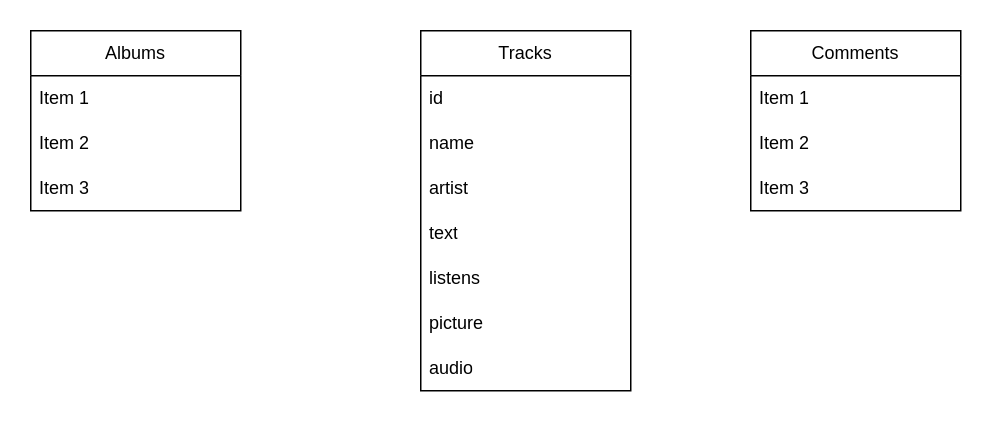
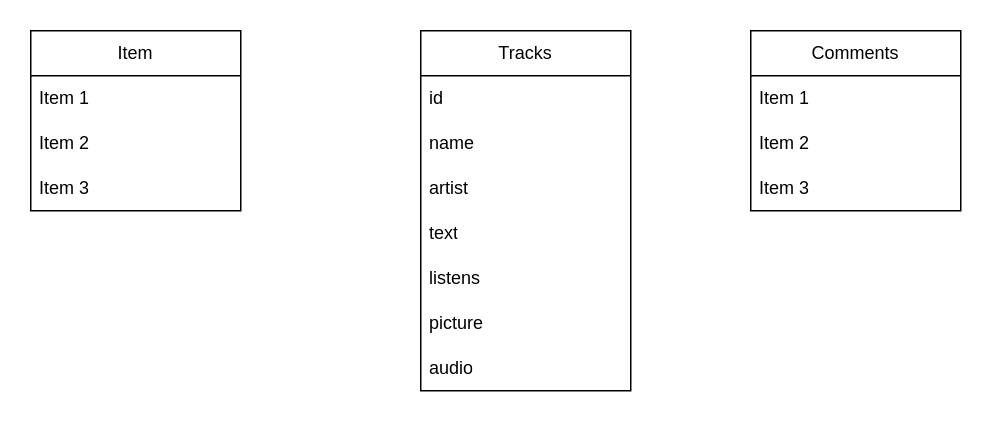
node "Albums": label "Albums" -> "Item"
